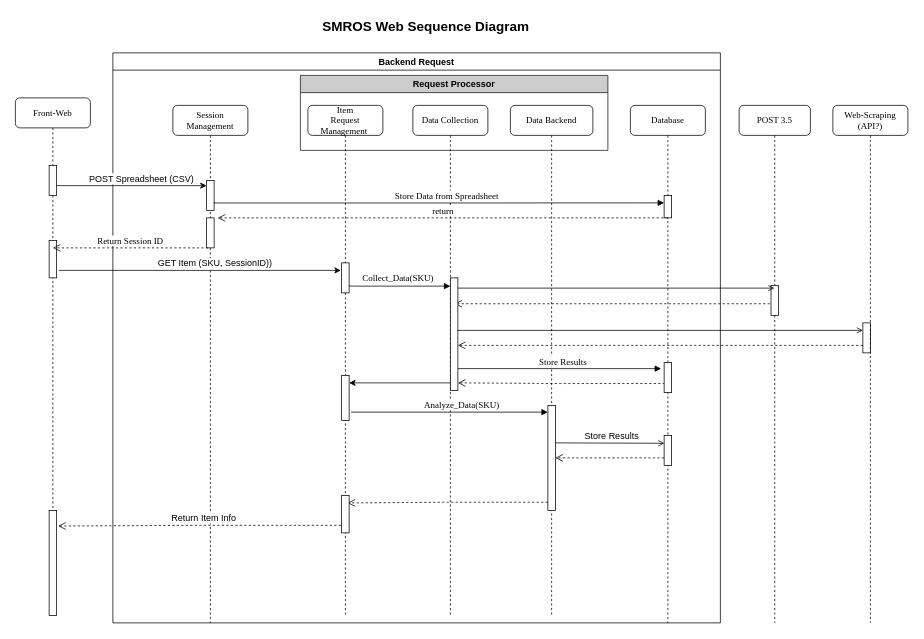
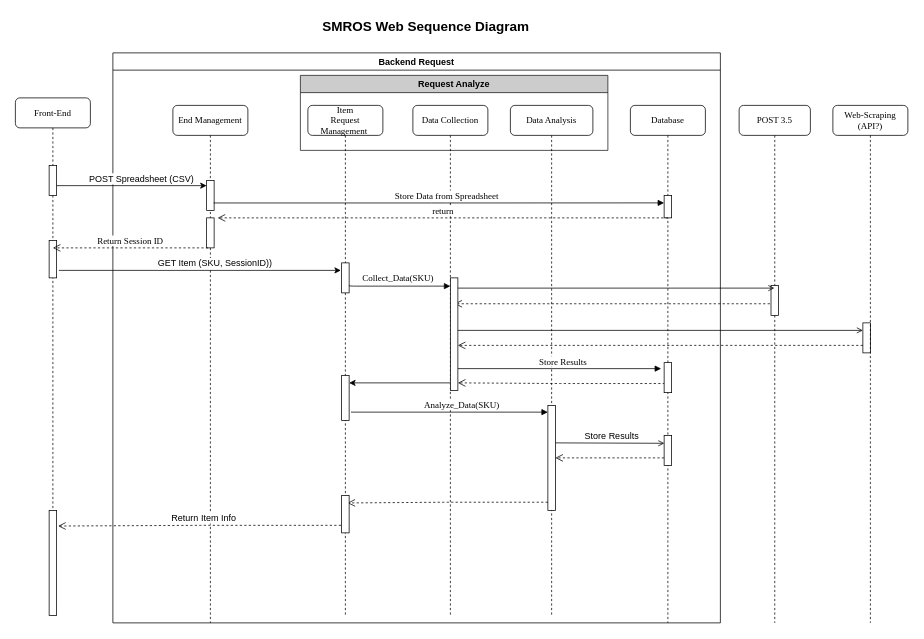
node "Request Processor": label "Request Processor" -> "Request Analyze"
node "Front-Web": label "Front-Web" -> "Front-End"
node "Session Management": label "Session Management" -> "End Management"
node "Data Backend": label "Data Backend" -> "Data Analysis"
